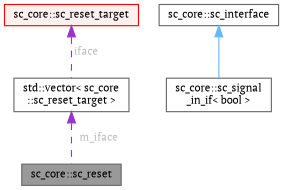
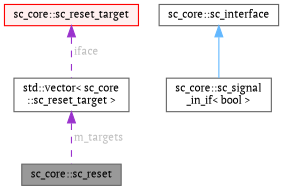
edge "sc_core::sc_reset" -> "std::vector< sc_core ::sc_reset_target >": label " m_iface" -> " m_targets"
